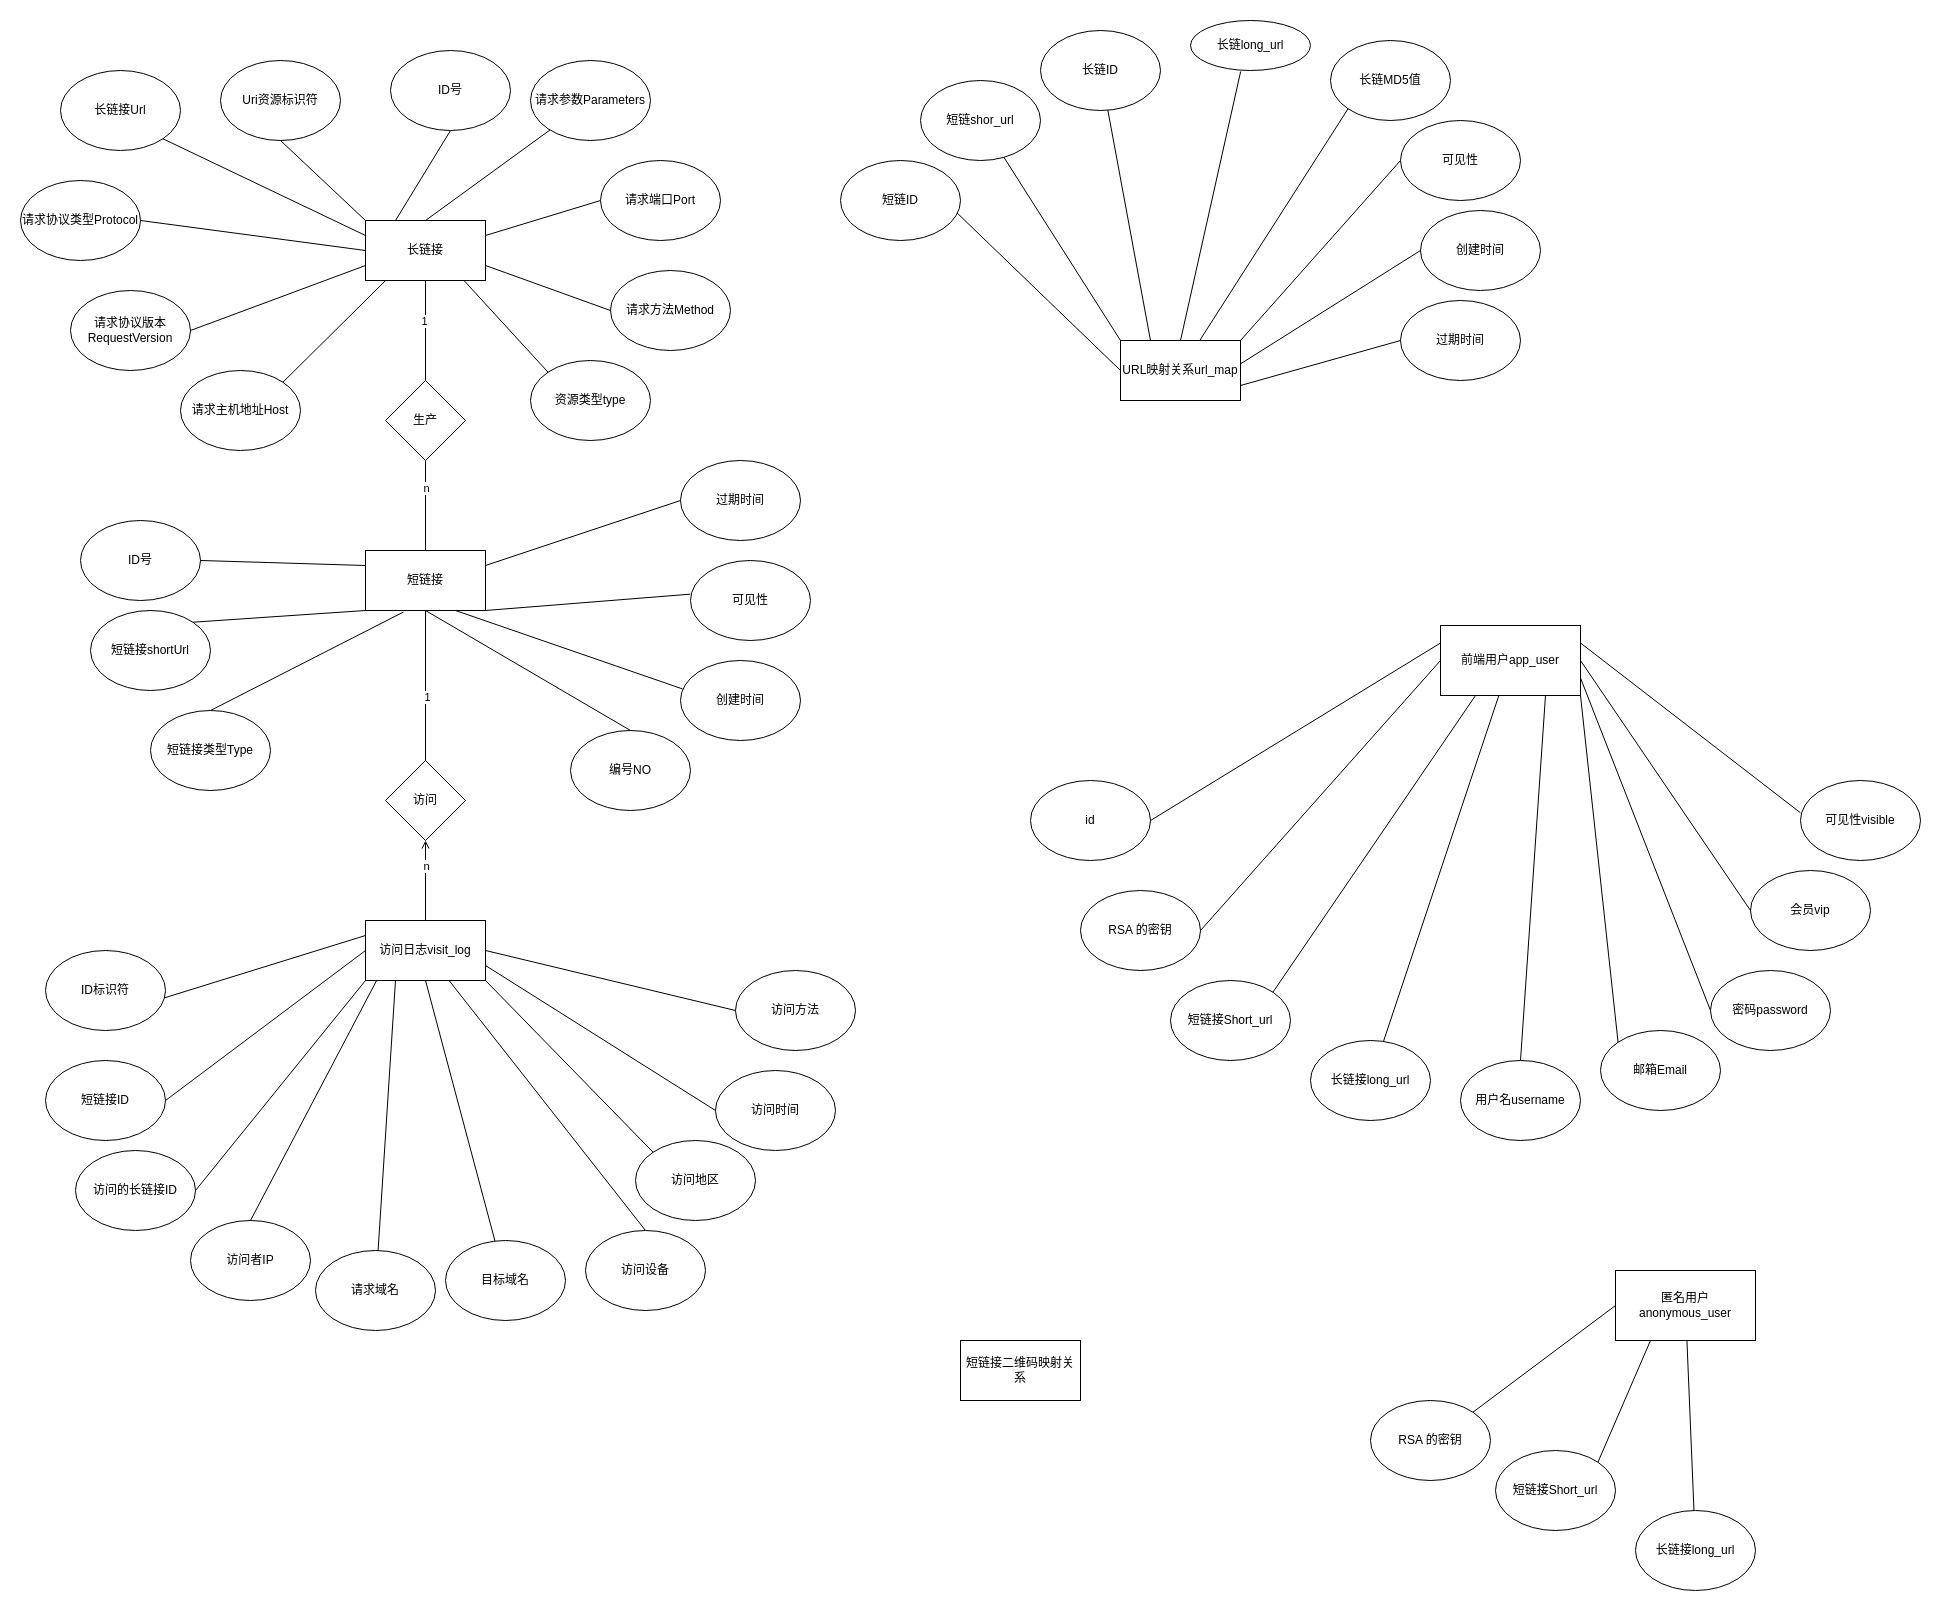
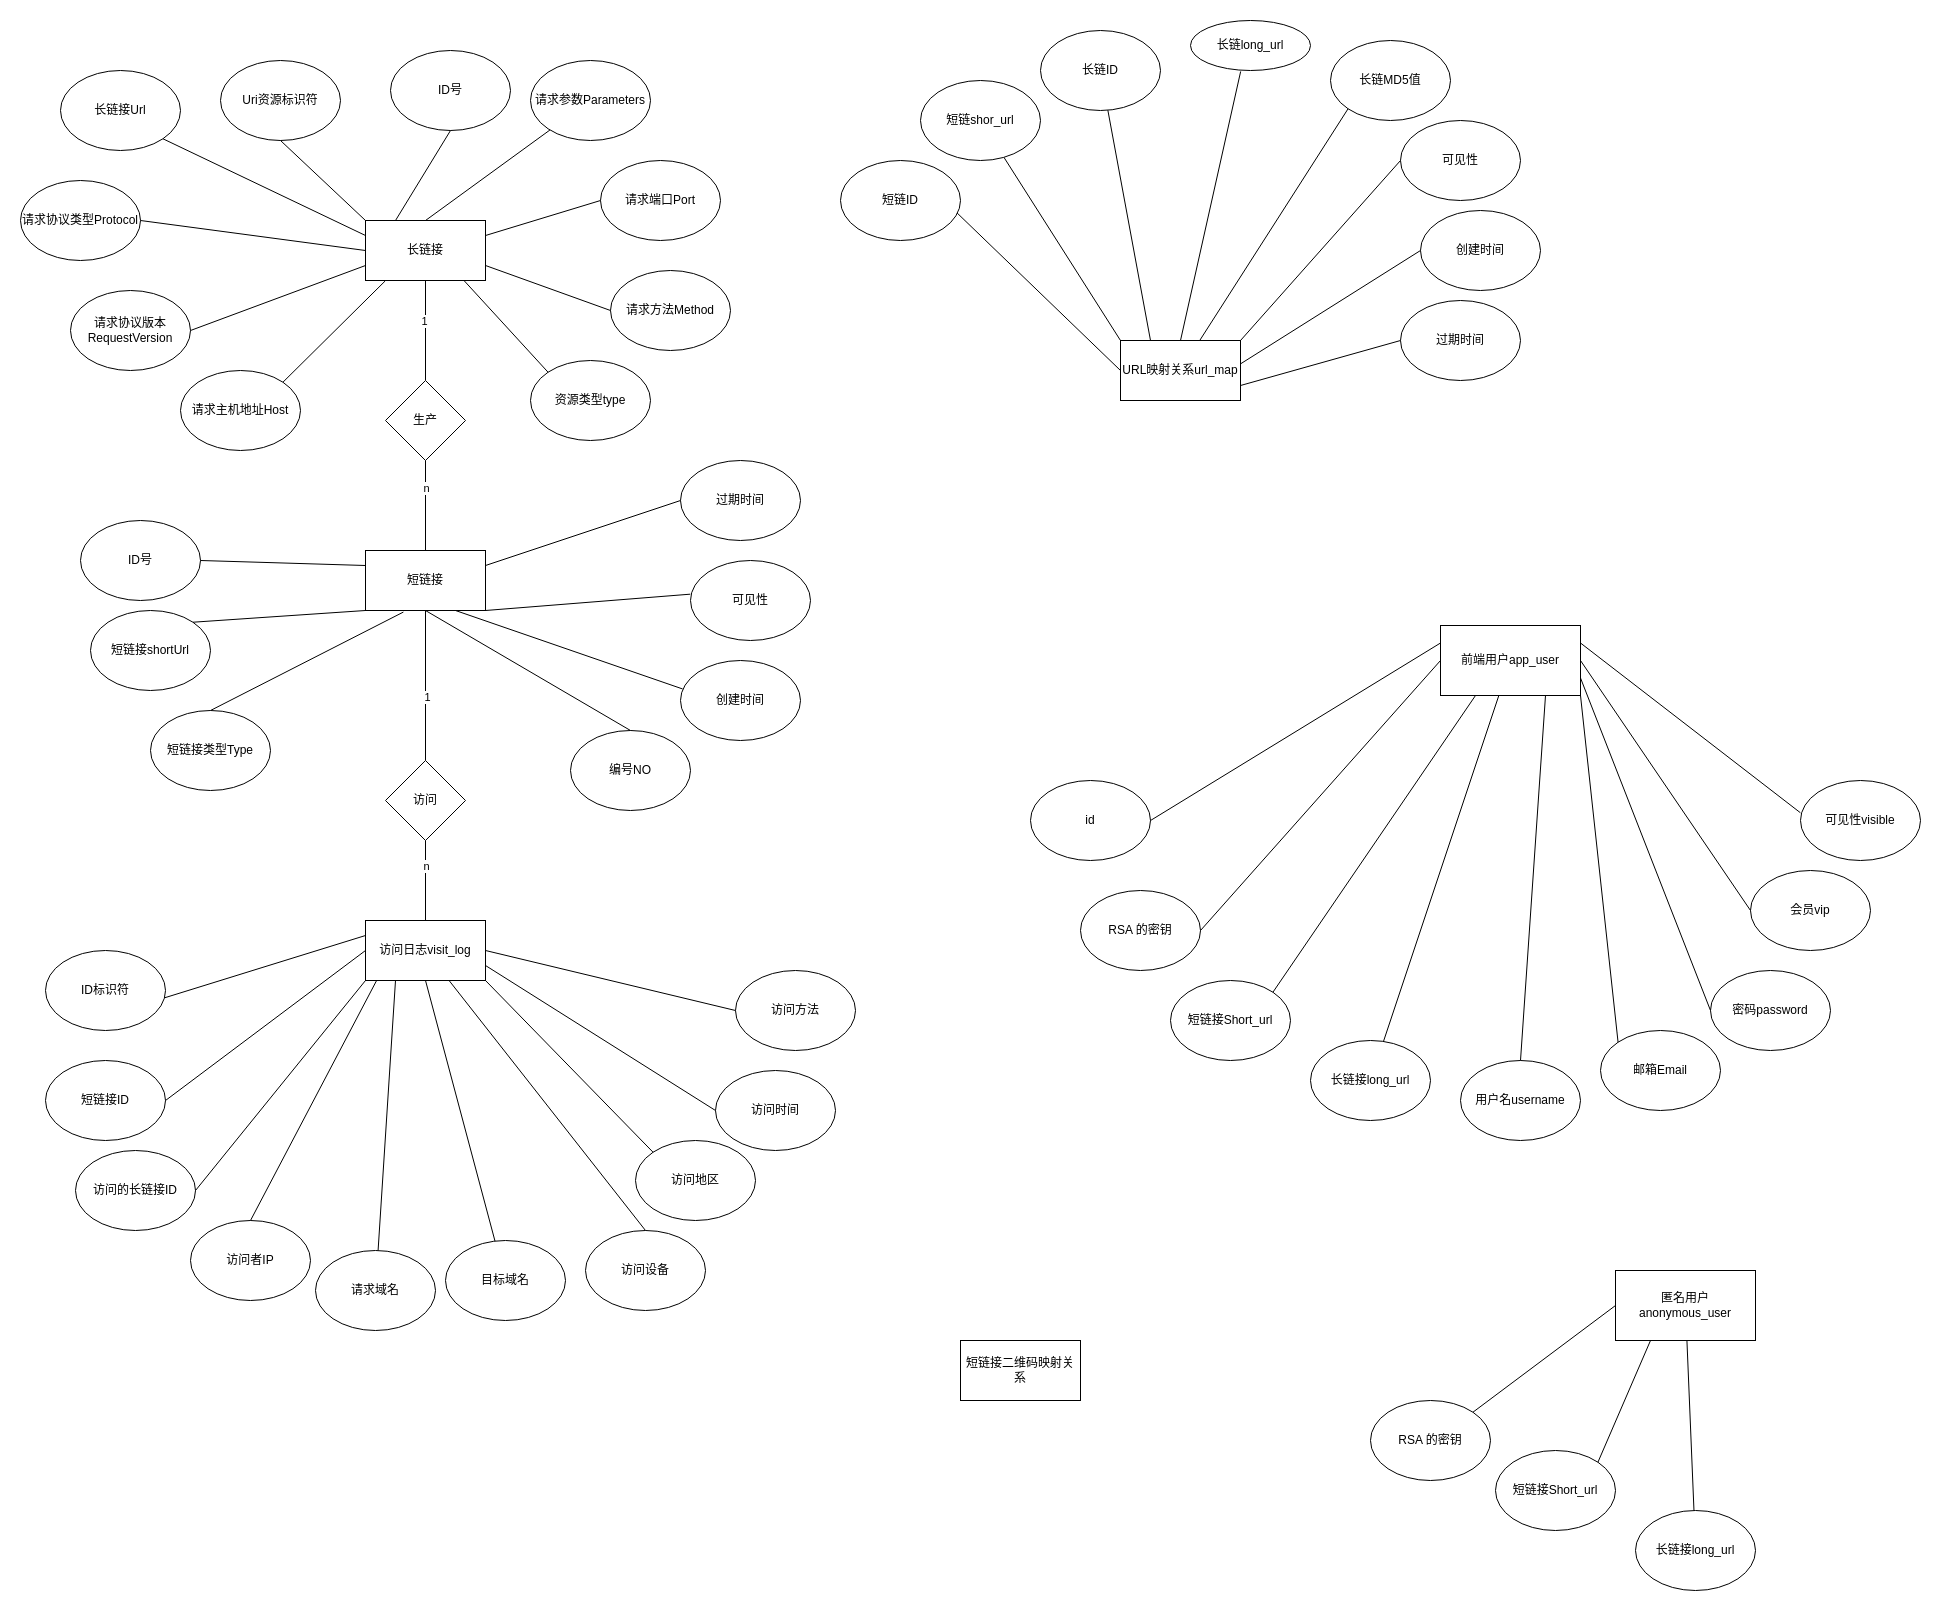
edge "访问日志visit_log" -> "访问": arrowhead open -> none
